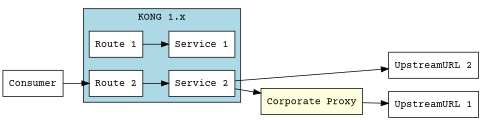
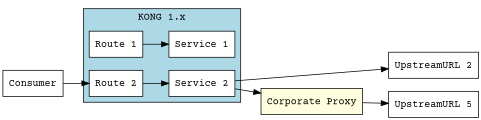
node "UpstreamURL 1": label "UpstreamURL 1" -> "UpstreamURL 5"
